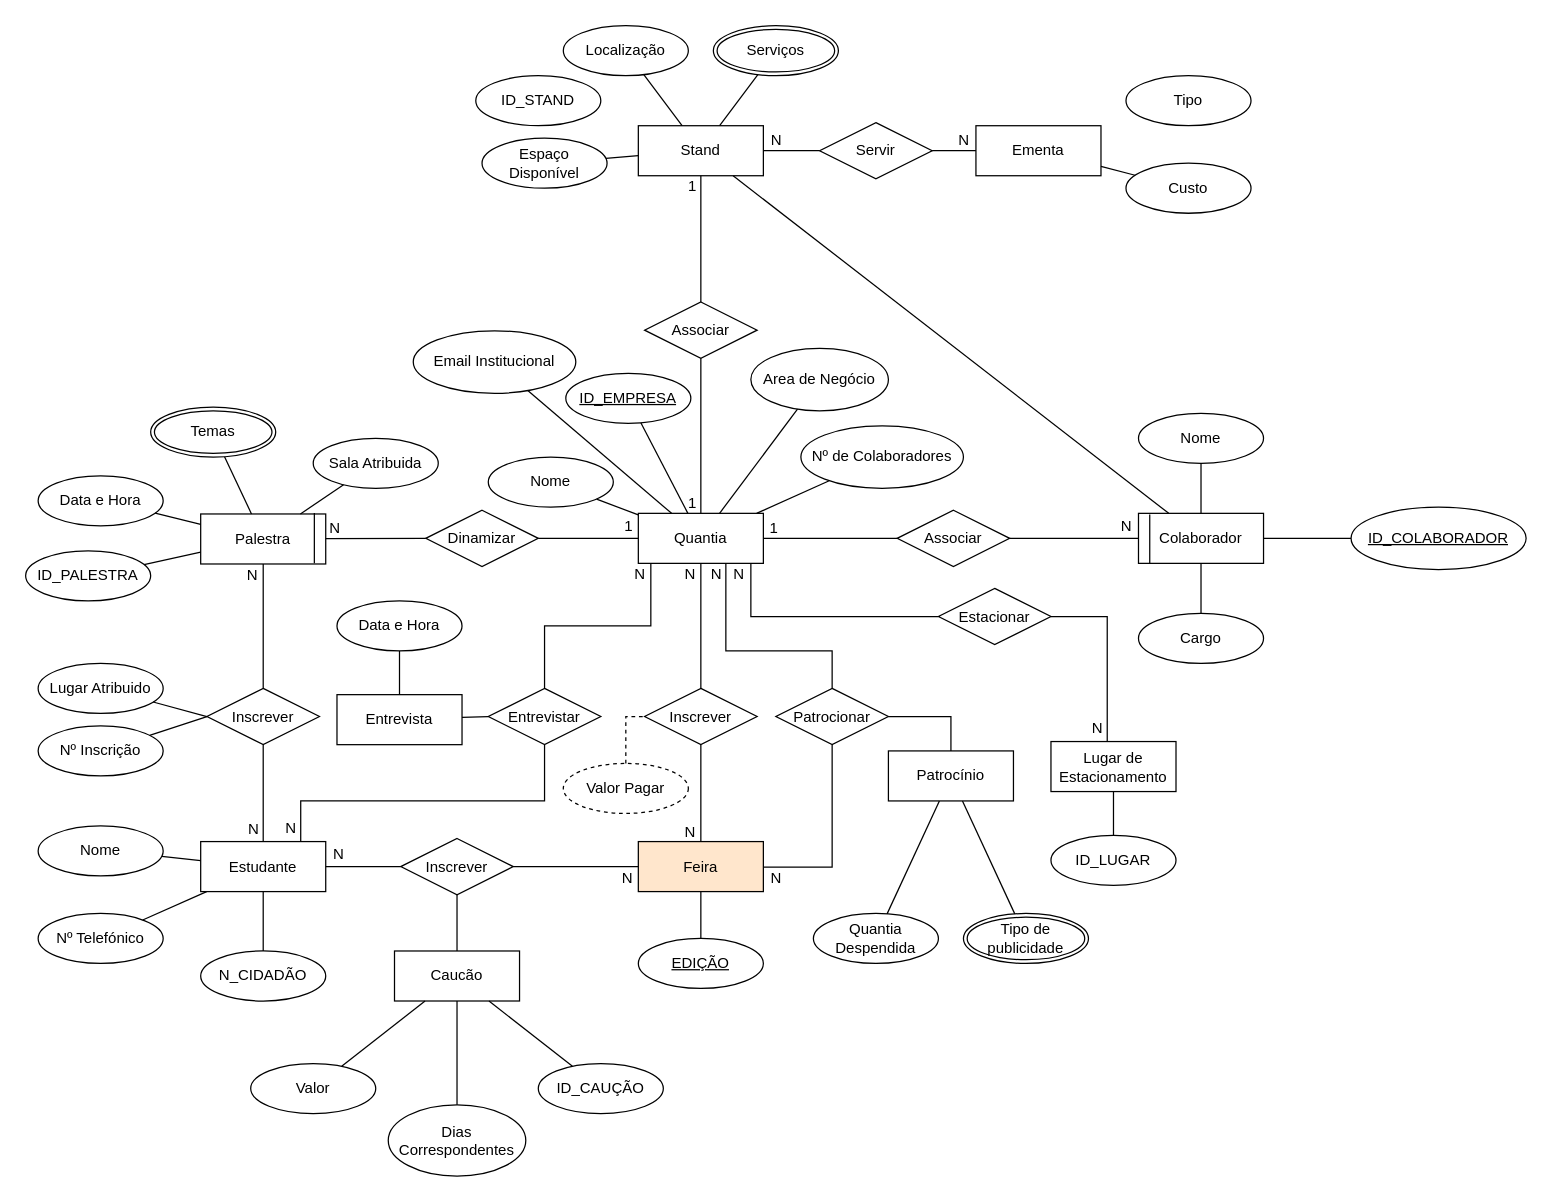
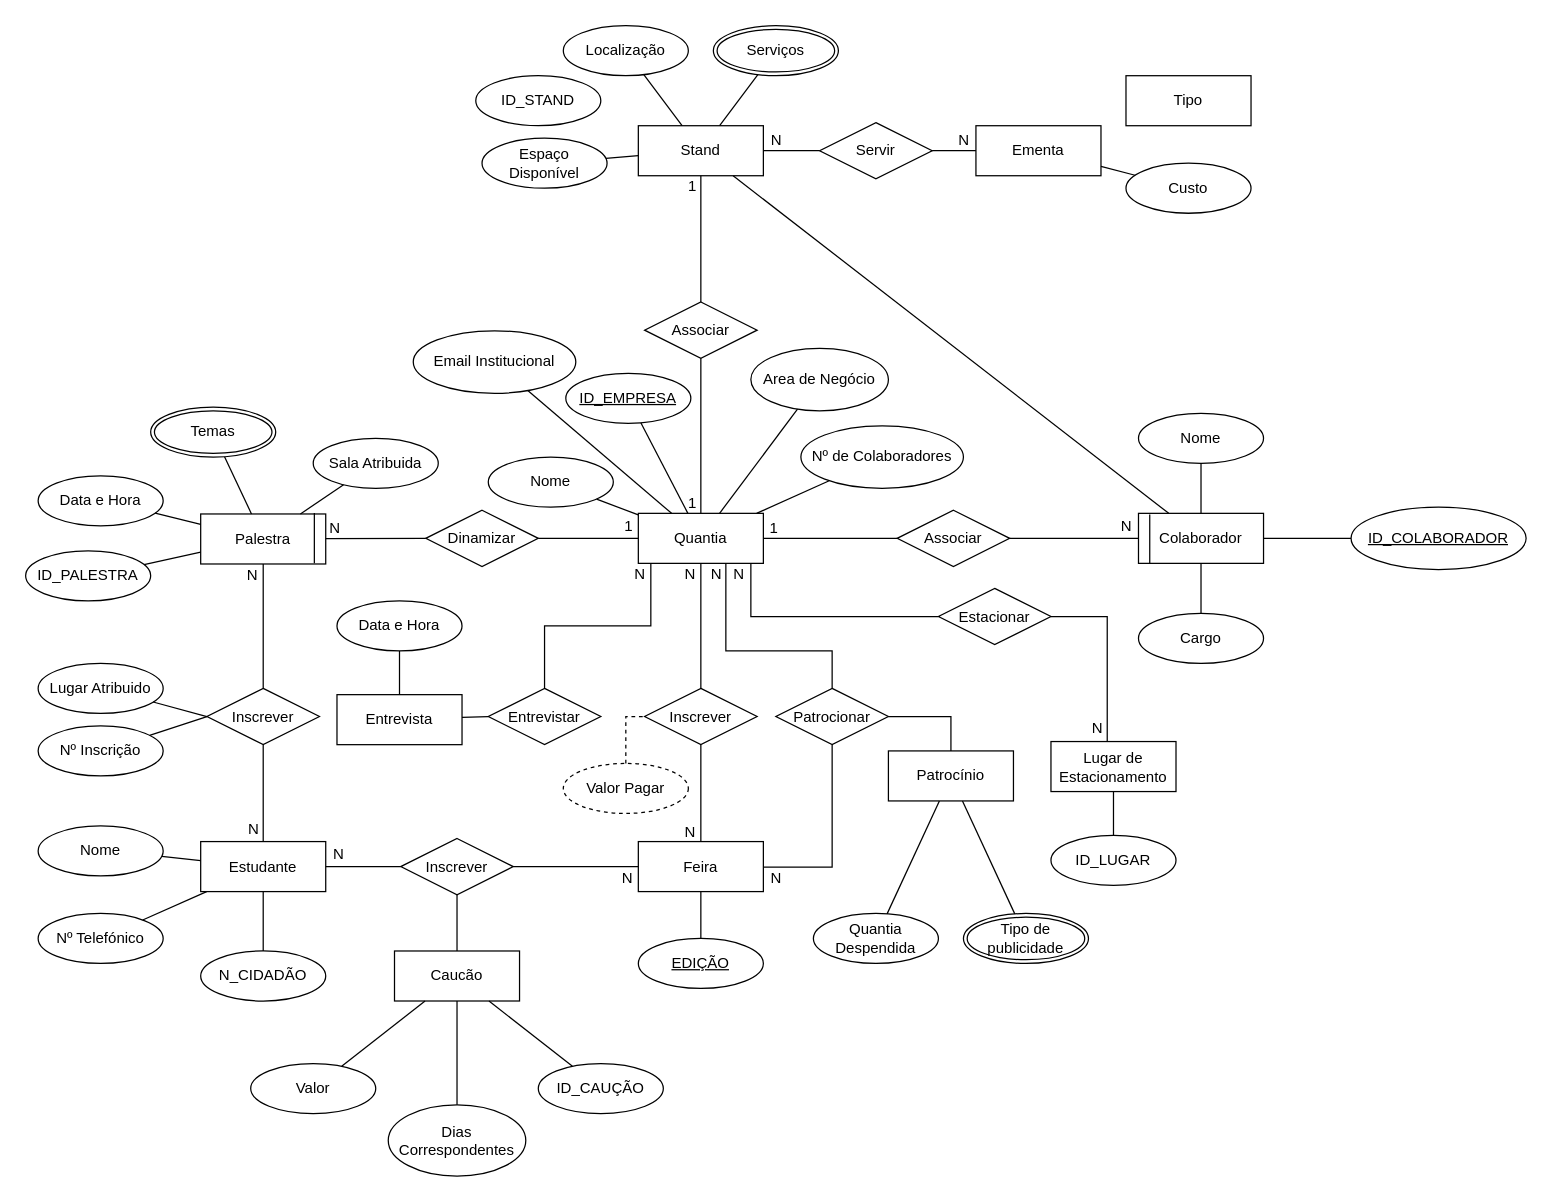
node "Tipo": shape ellipse -> rectangle
edge "Entrevistar" -- "Estudante": removed, label "N"
node "Feira": fillcolor #ffe6cc -> #ffffff
